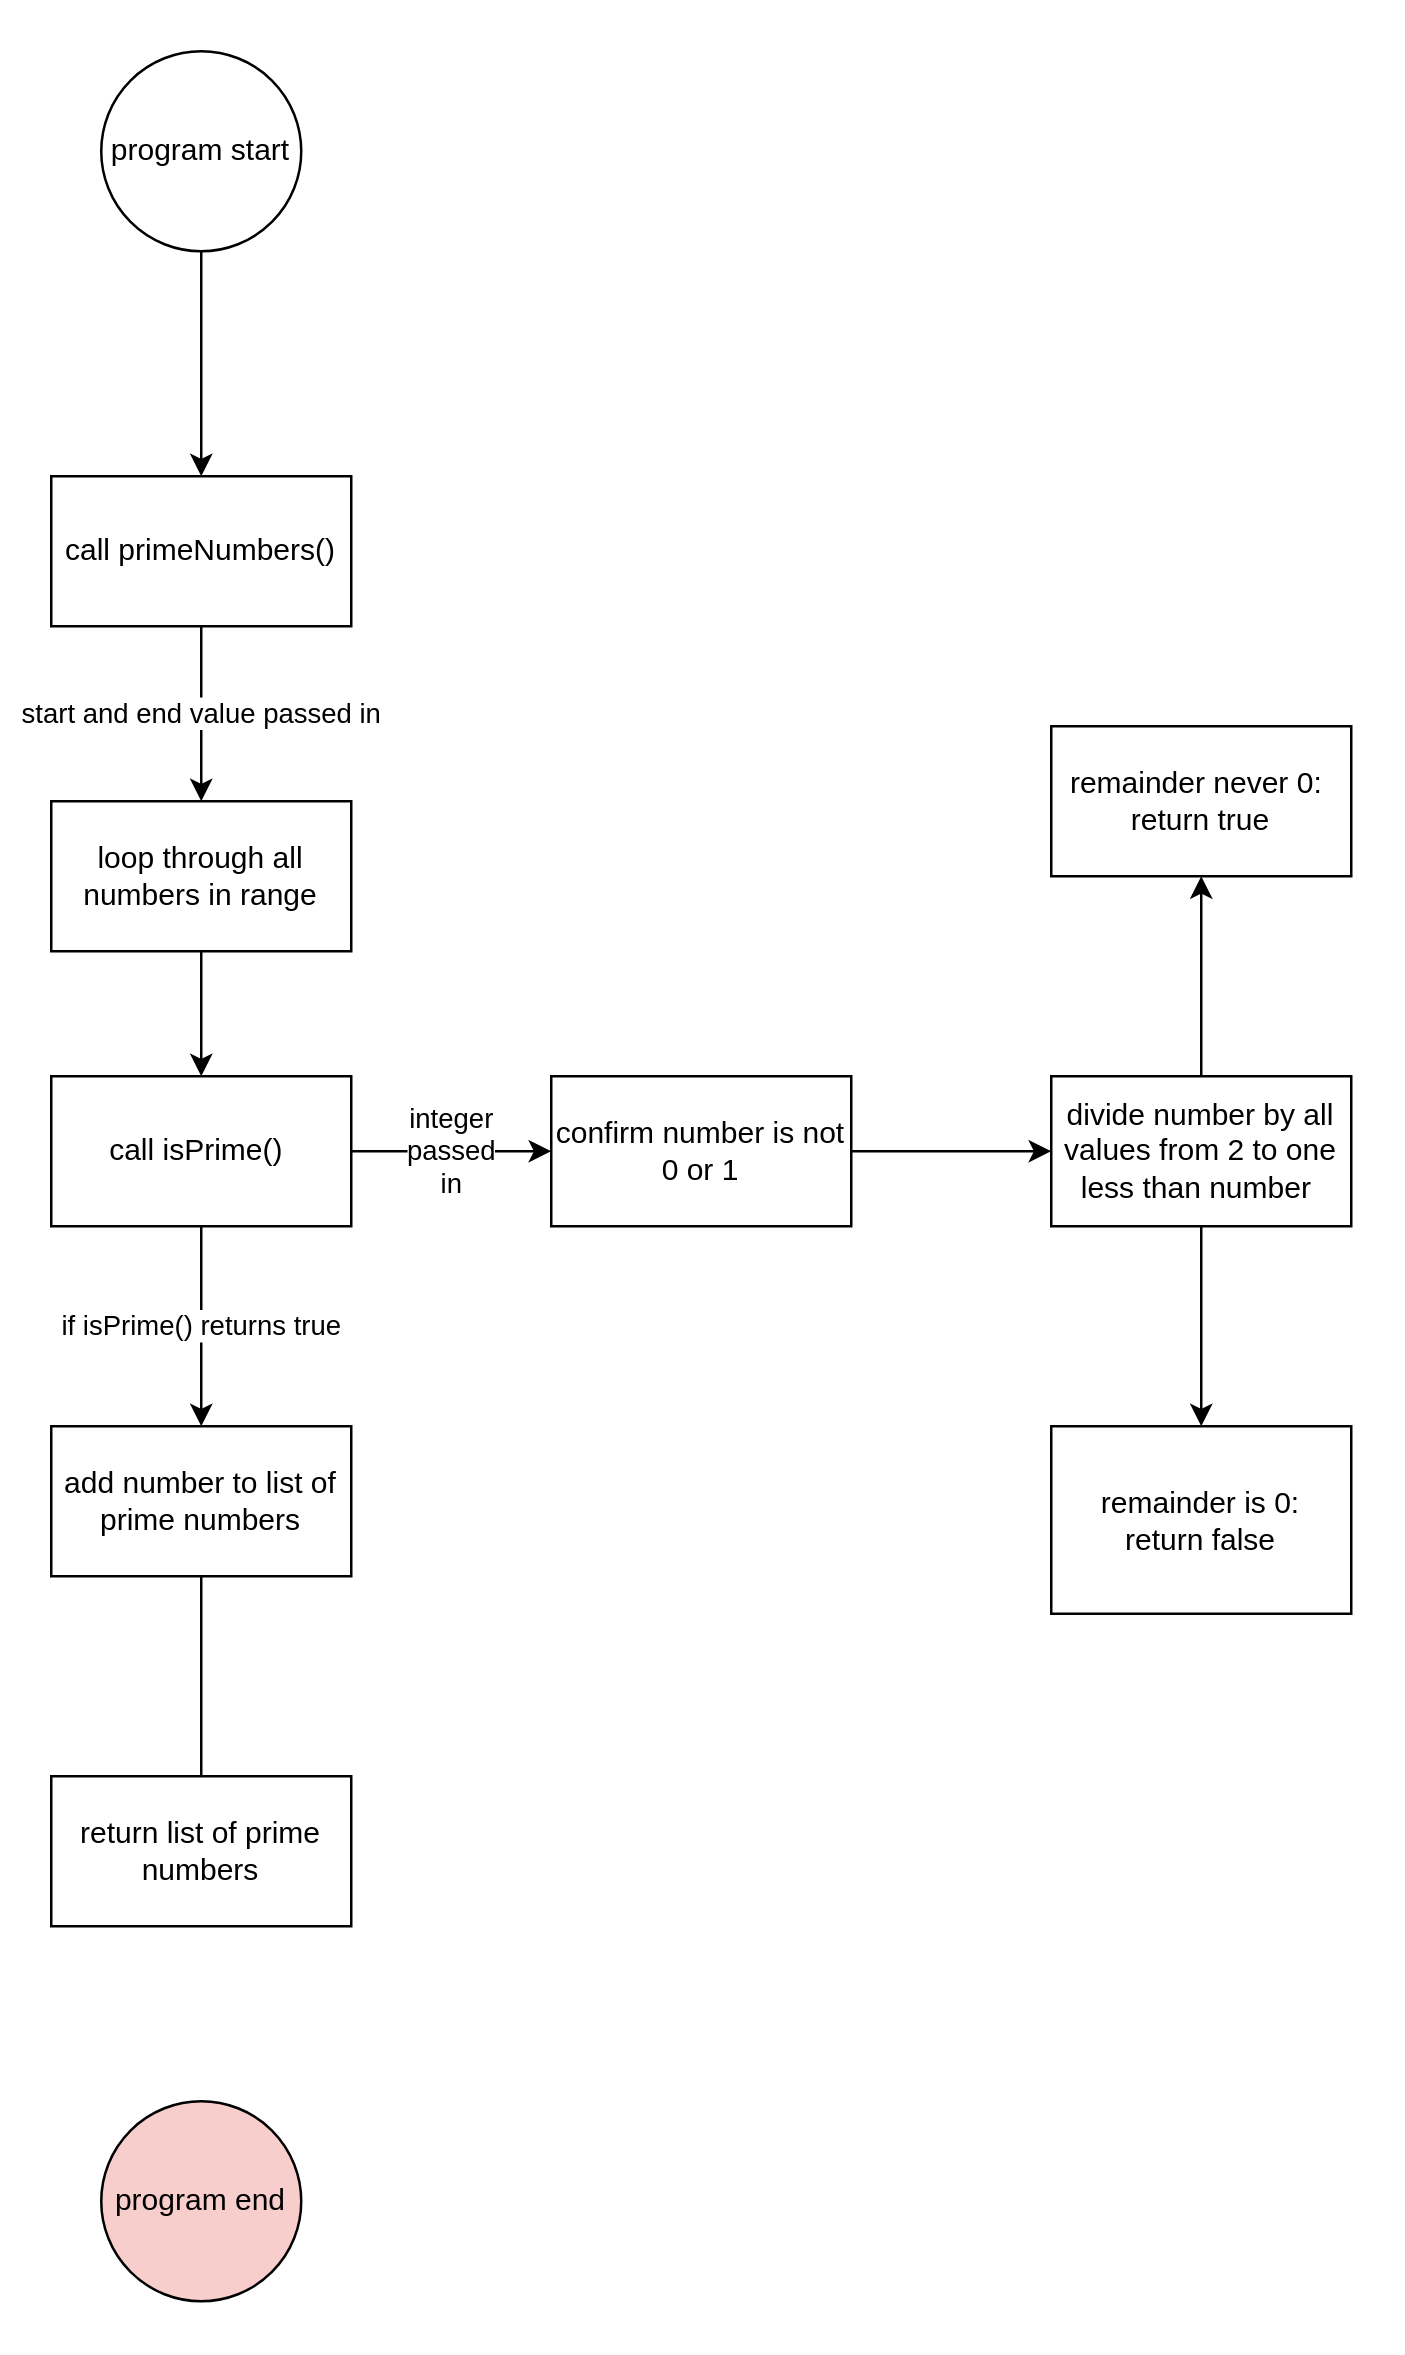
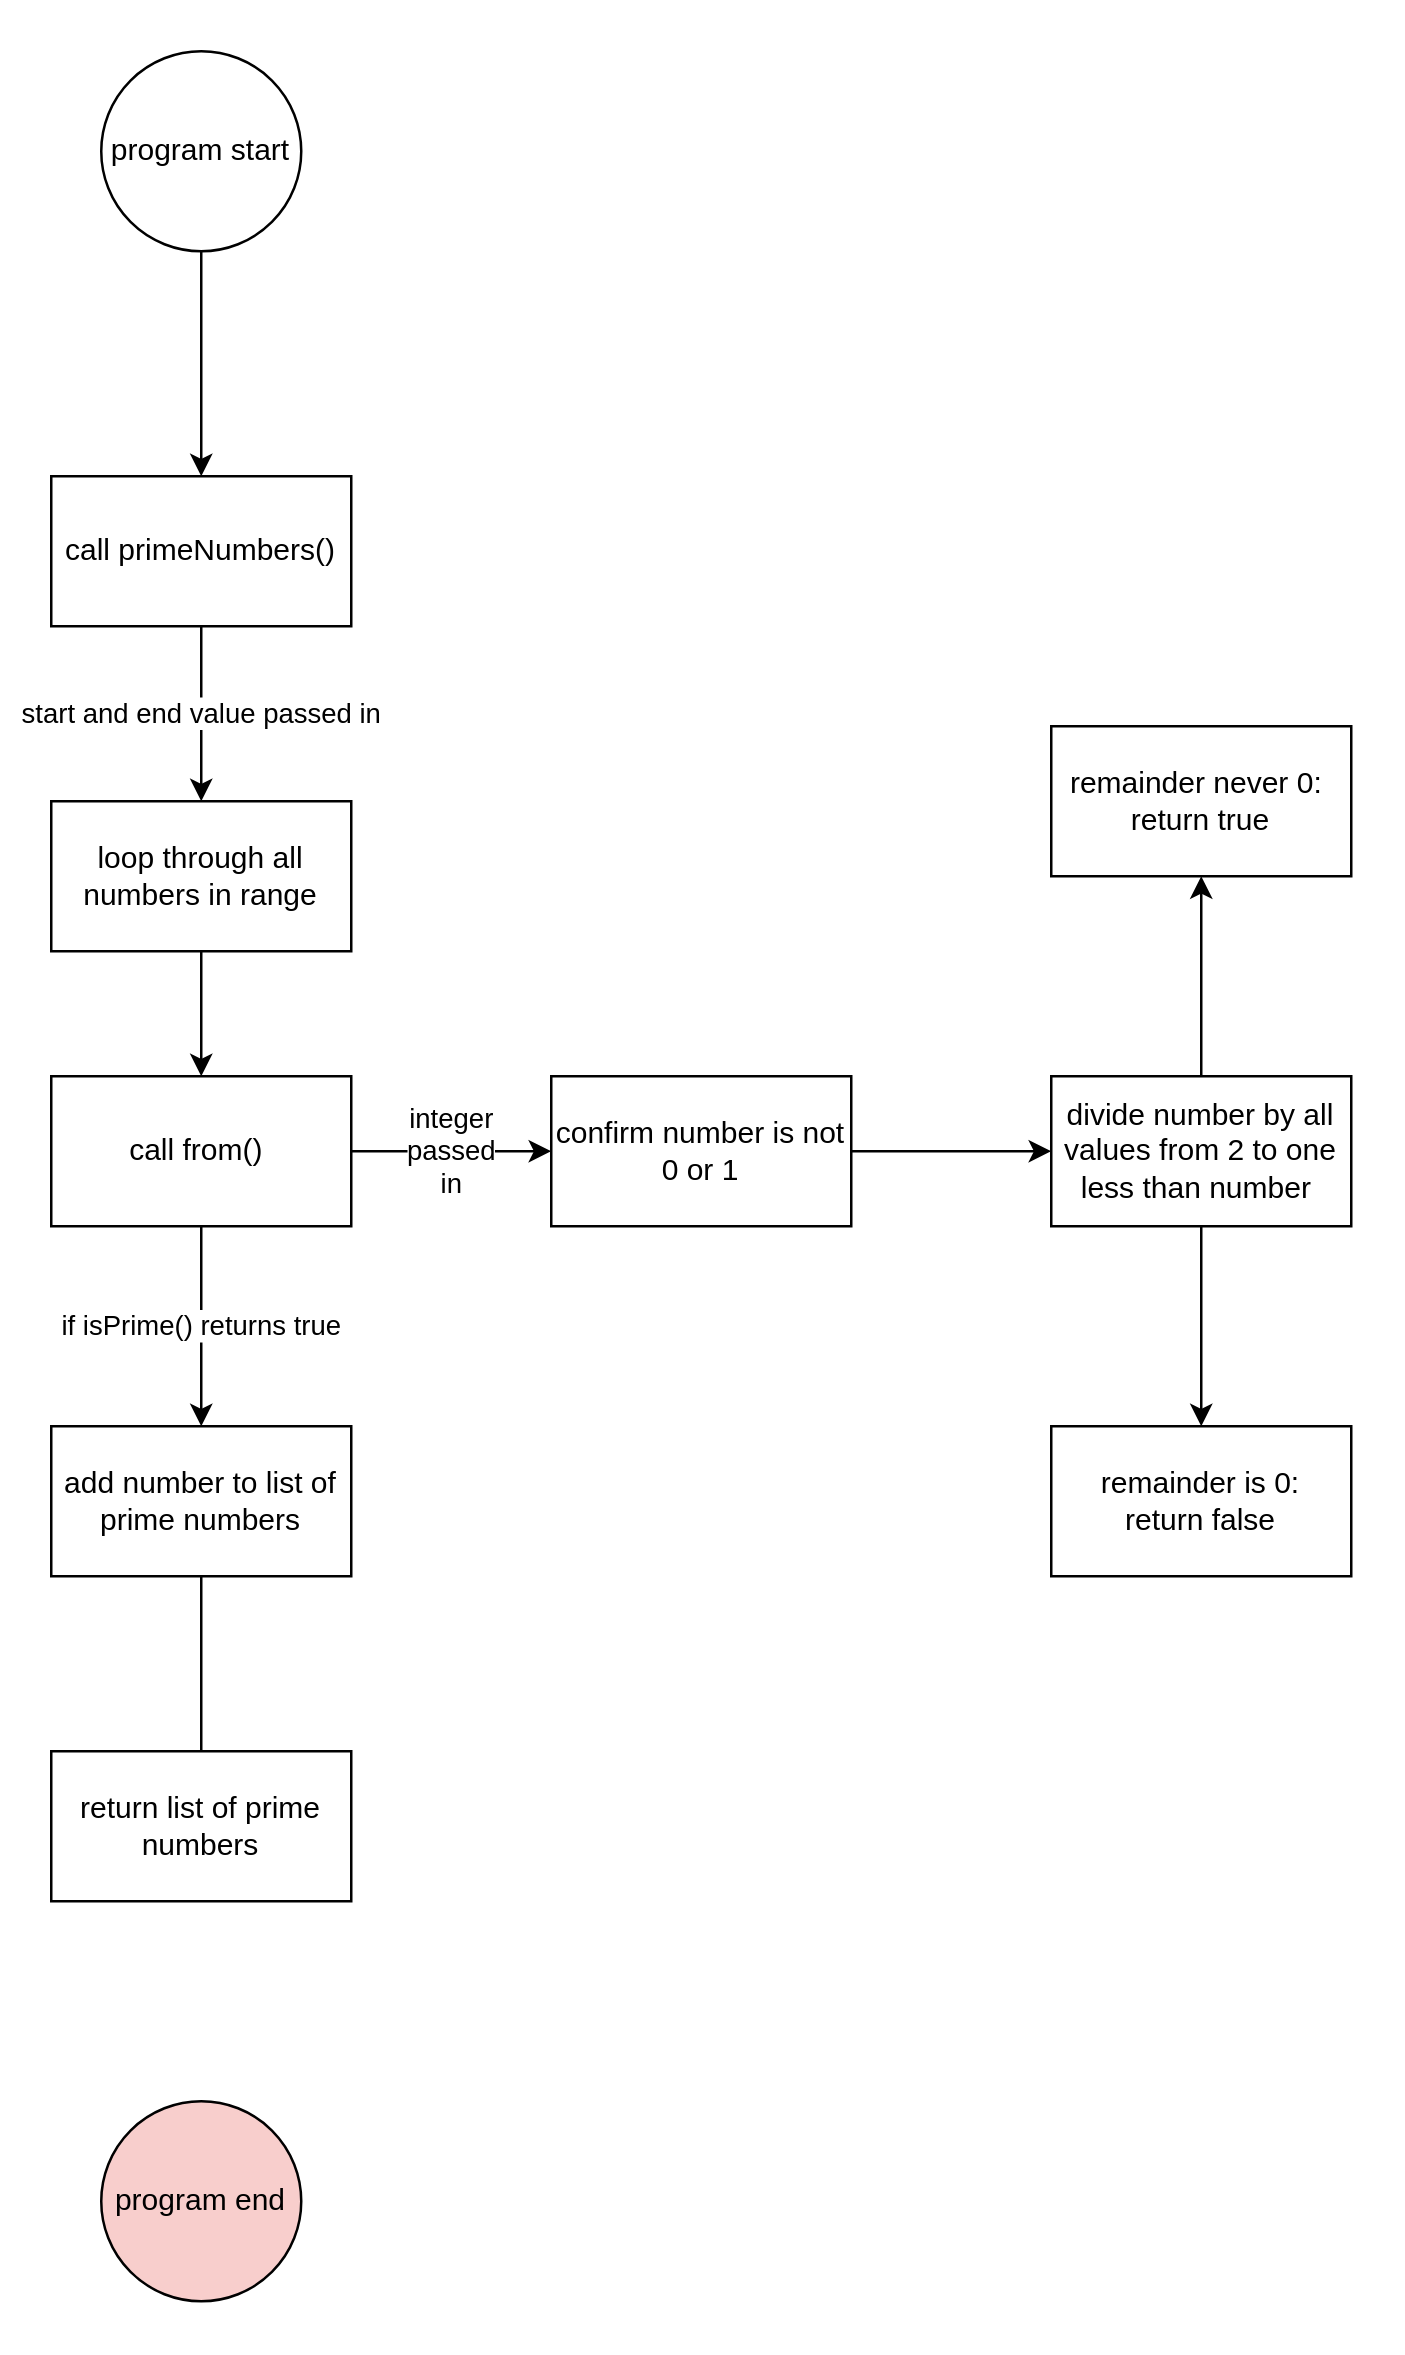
node "call isPrime()": label "call isPrime()" -> "call from()"
node "remainder is 0: return false": size 300x188 -> 300x150
node "return list of prime numbers": moved (201, 1851) -> (201, 1826)
